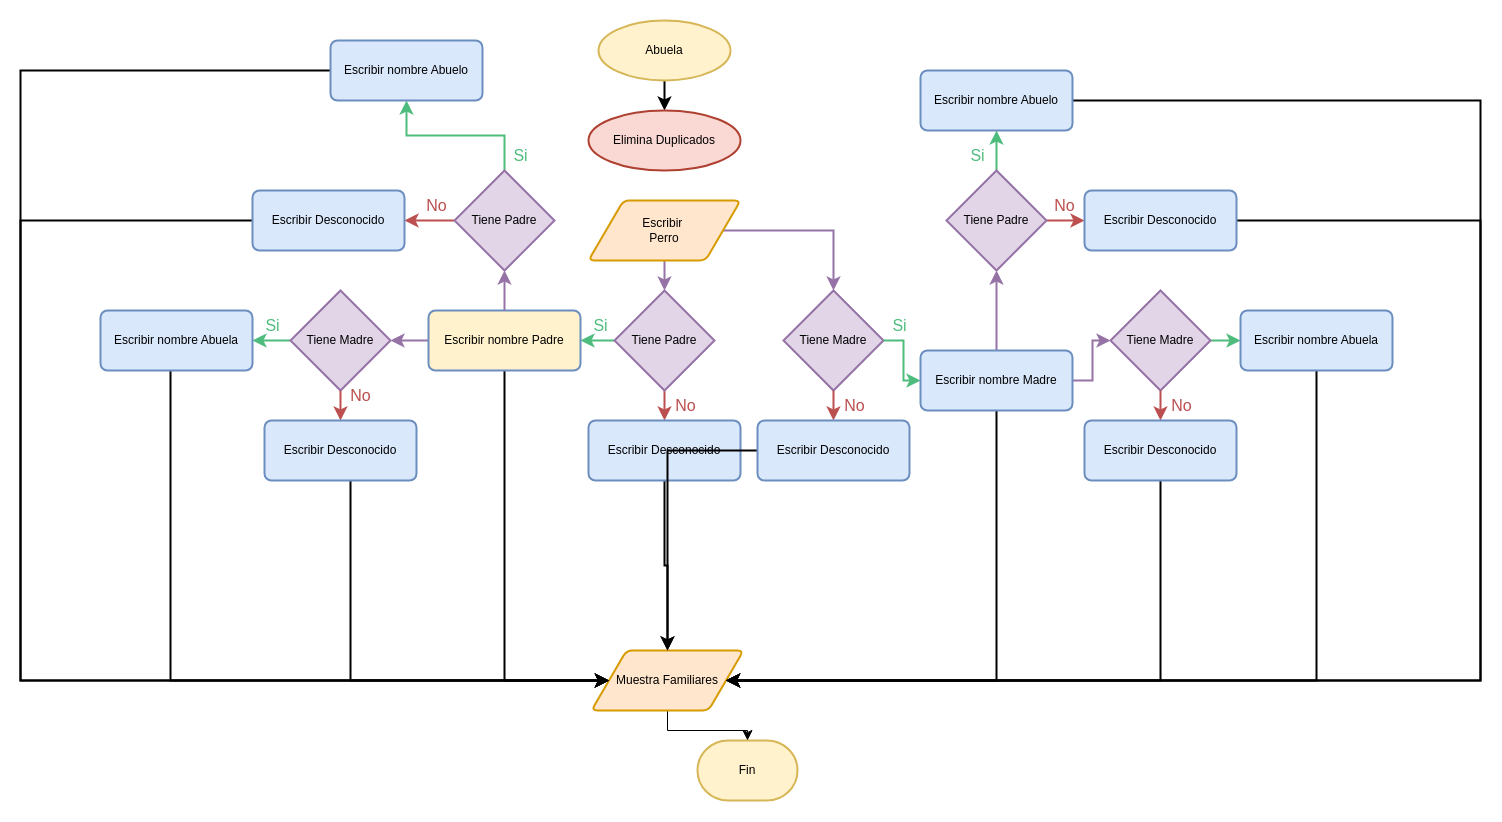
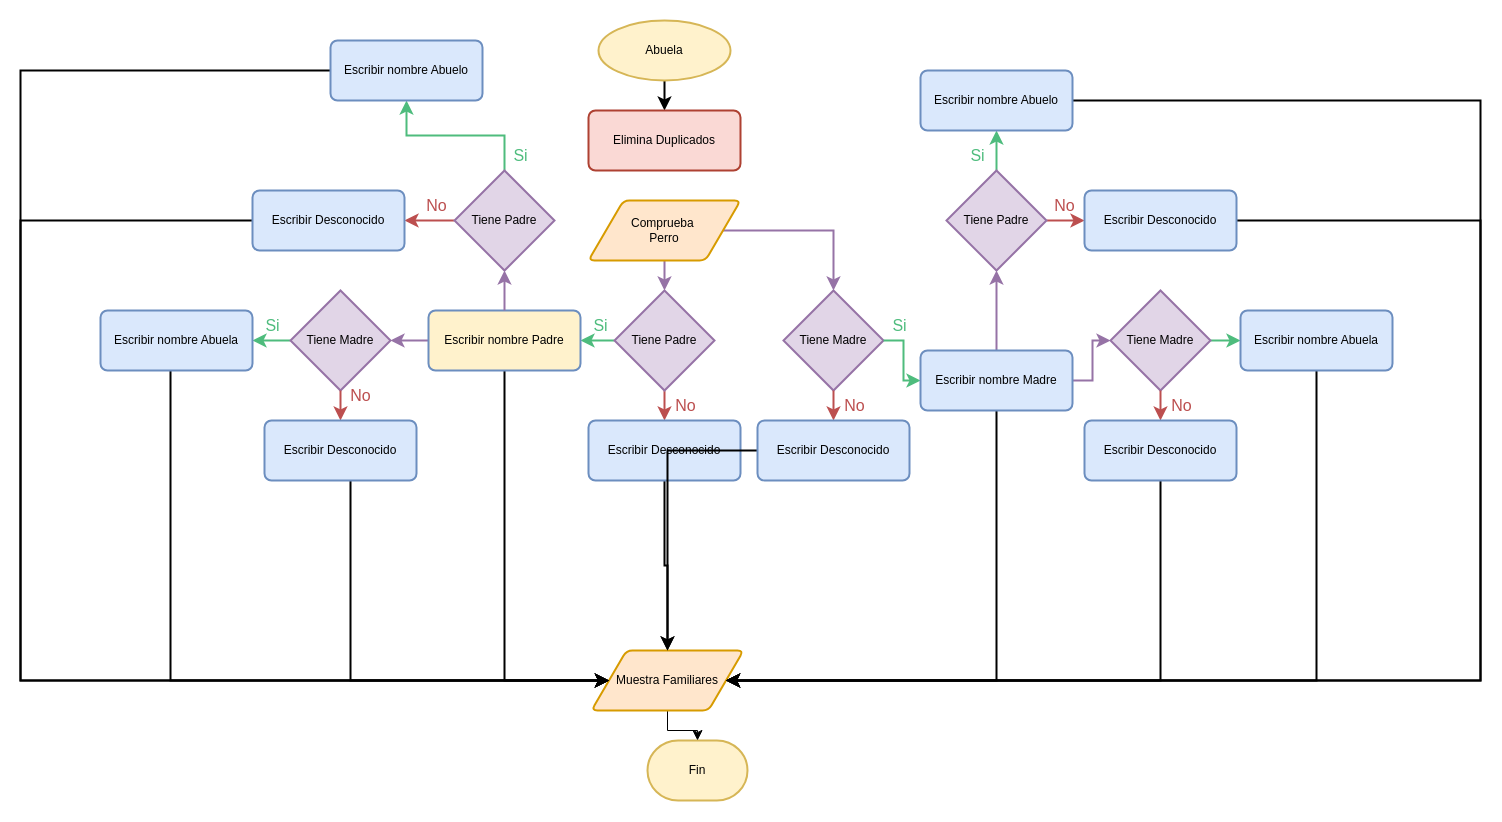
node "Elimina Duplicados": shape ellipse -> rounded rectangle
node "Escribir Perro": label "Escribir Perro" -> "Comprueba Perro"
node "Fin": moved (748, 771) -> (698, 771)
